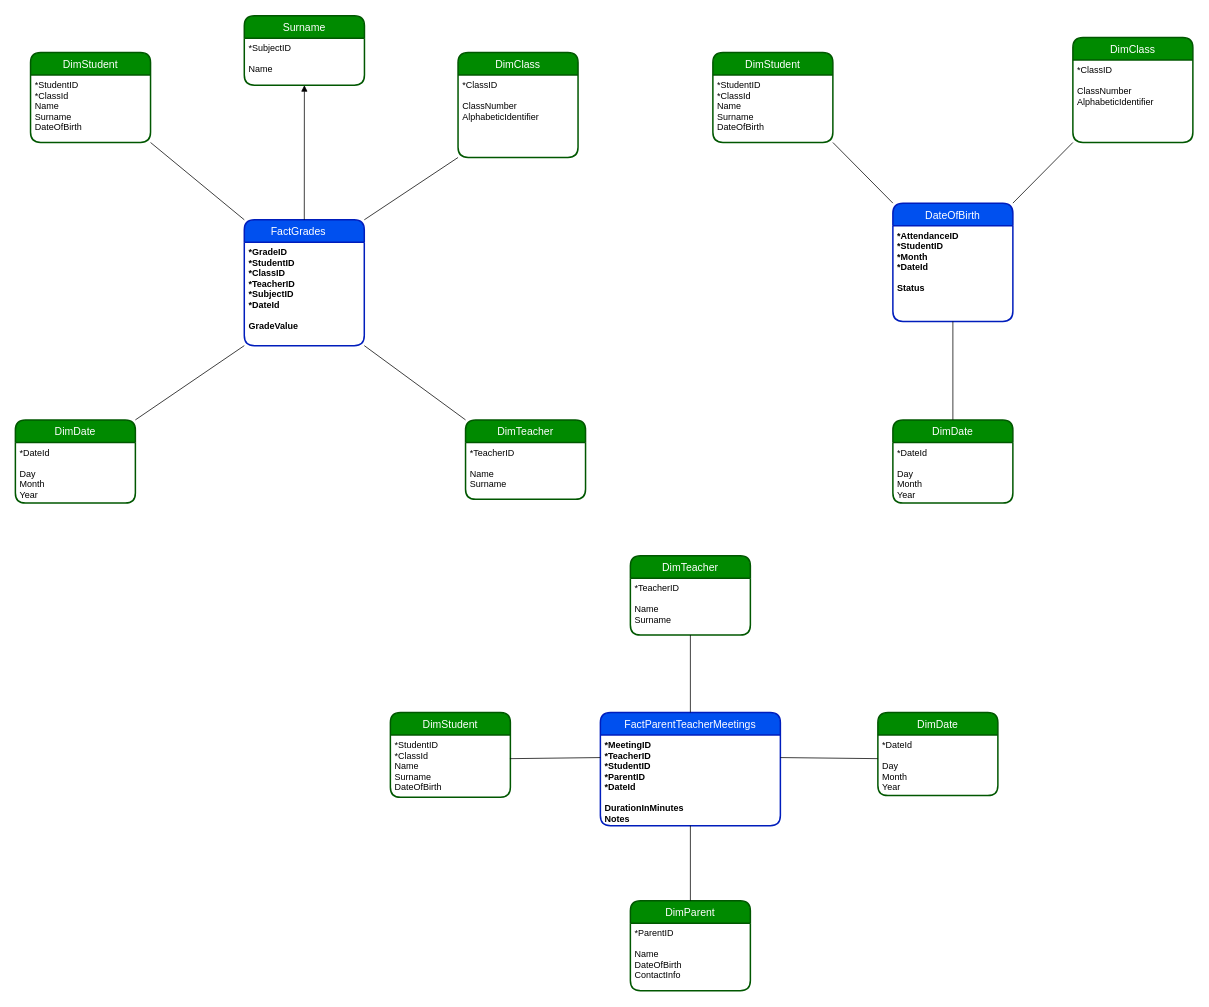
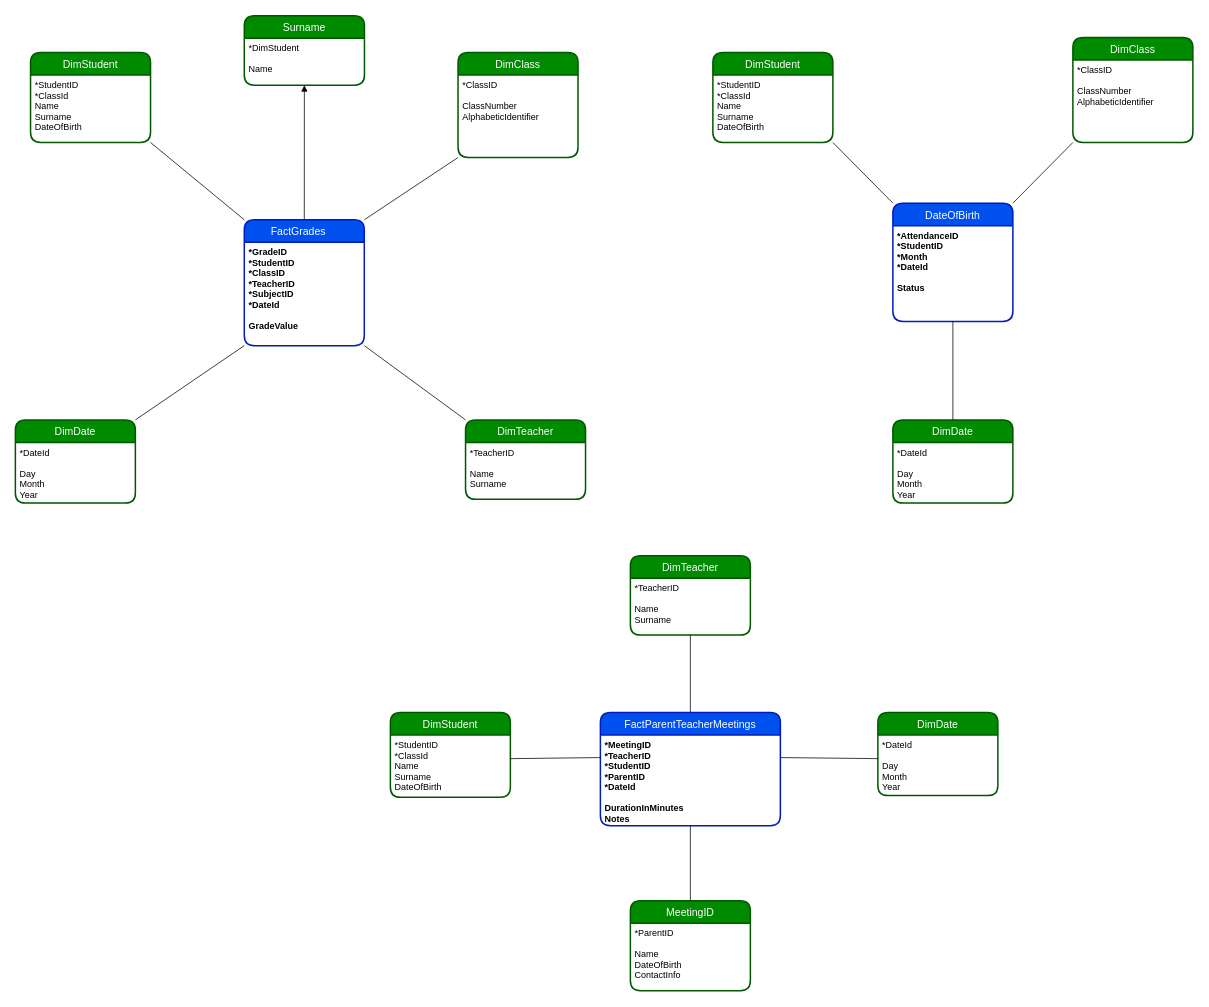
node "*SubjectID Name": label "*SubjectID Name" -> "*DimStudent Name"
node "DimParent": label "DimParent" -> "MeetingID"
